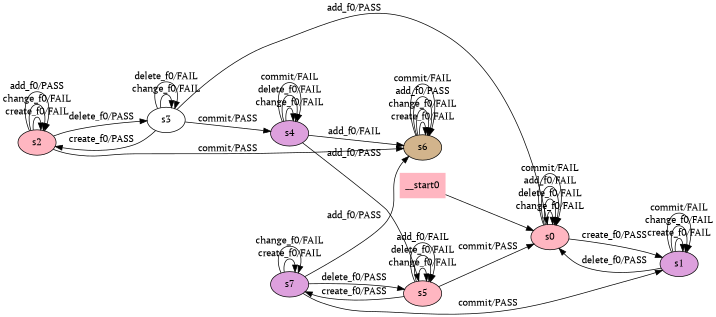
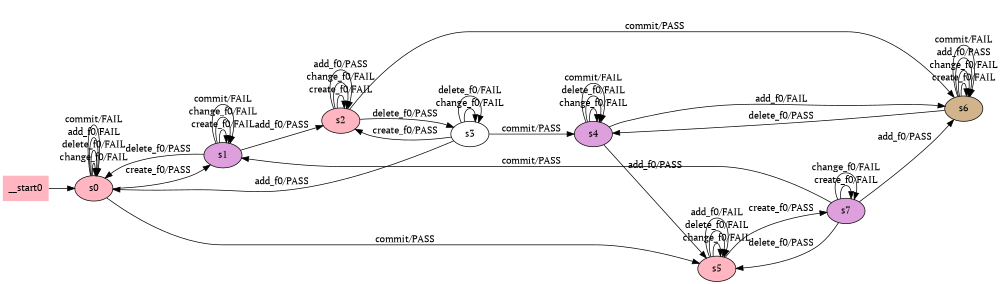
edge "s6" -> "s4": added, label "delete_f0/PASS"
edge "s1" -> "s2": added, label "add_f0/PASS"
edge "s5" -> "s0": reversed
